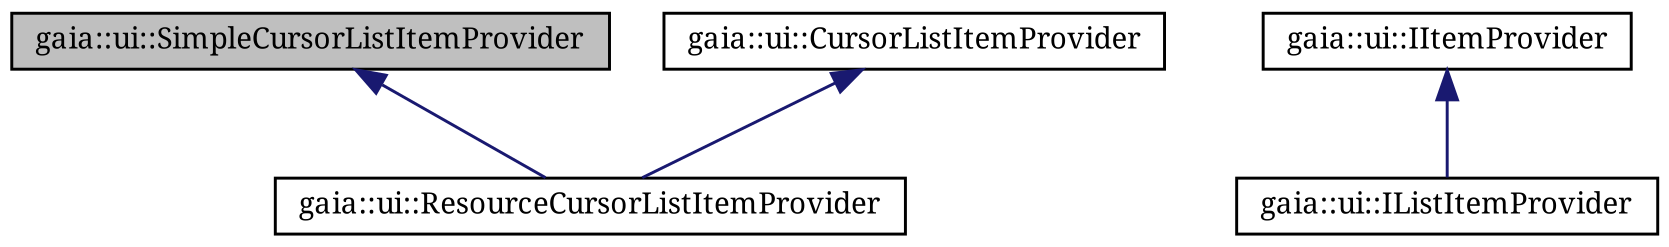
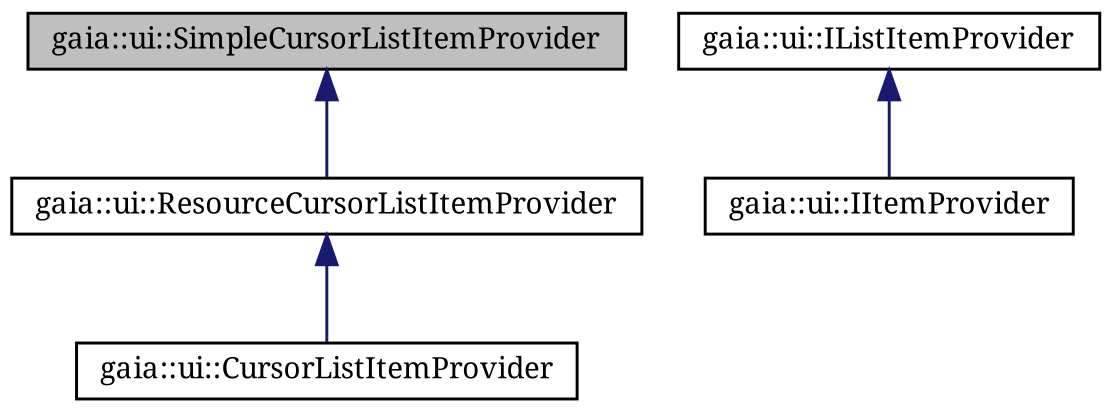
edge "gaia::ui::ResourceCursorListItemProvider" -> "gaia::ui::CursorListItemProvider": reversed
edge "gaia::ui::IListItemProvider" -> "gaia::ui::IItemProvider": reversed
